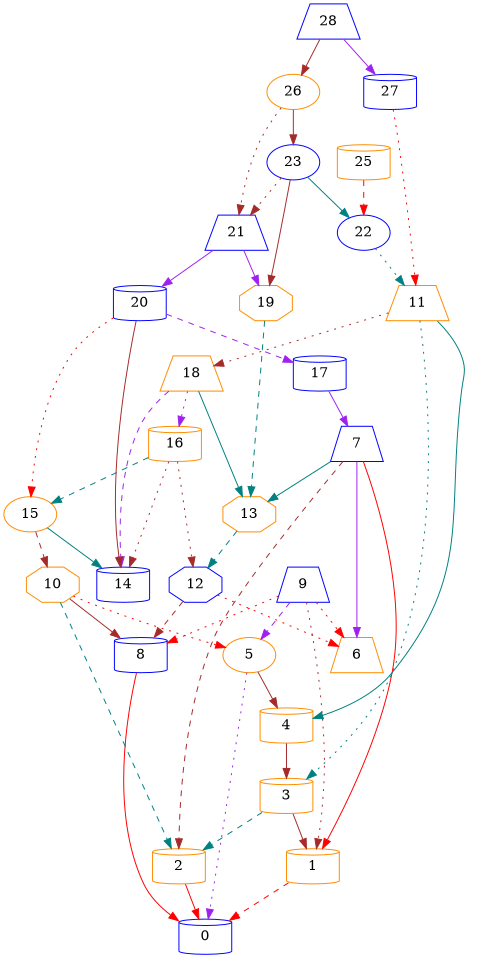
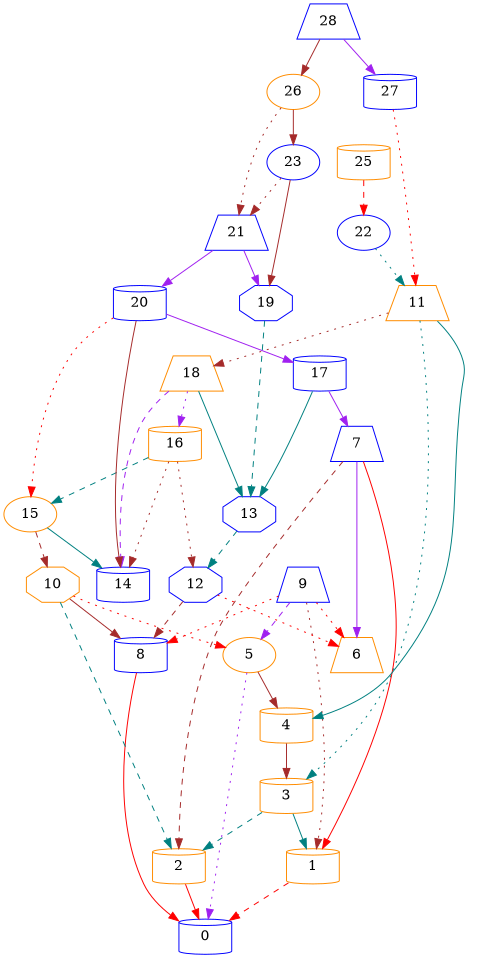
edge "23" -> "22": removed
node "19": color darkorange -> blue
edge "20" -> "17": style dashed -> solid
edge "7" -> "13": now "17" -> "13"
node "13": color darkorange -> blue
edge "3" -> "1": color brown -> teal
